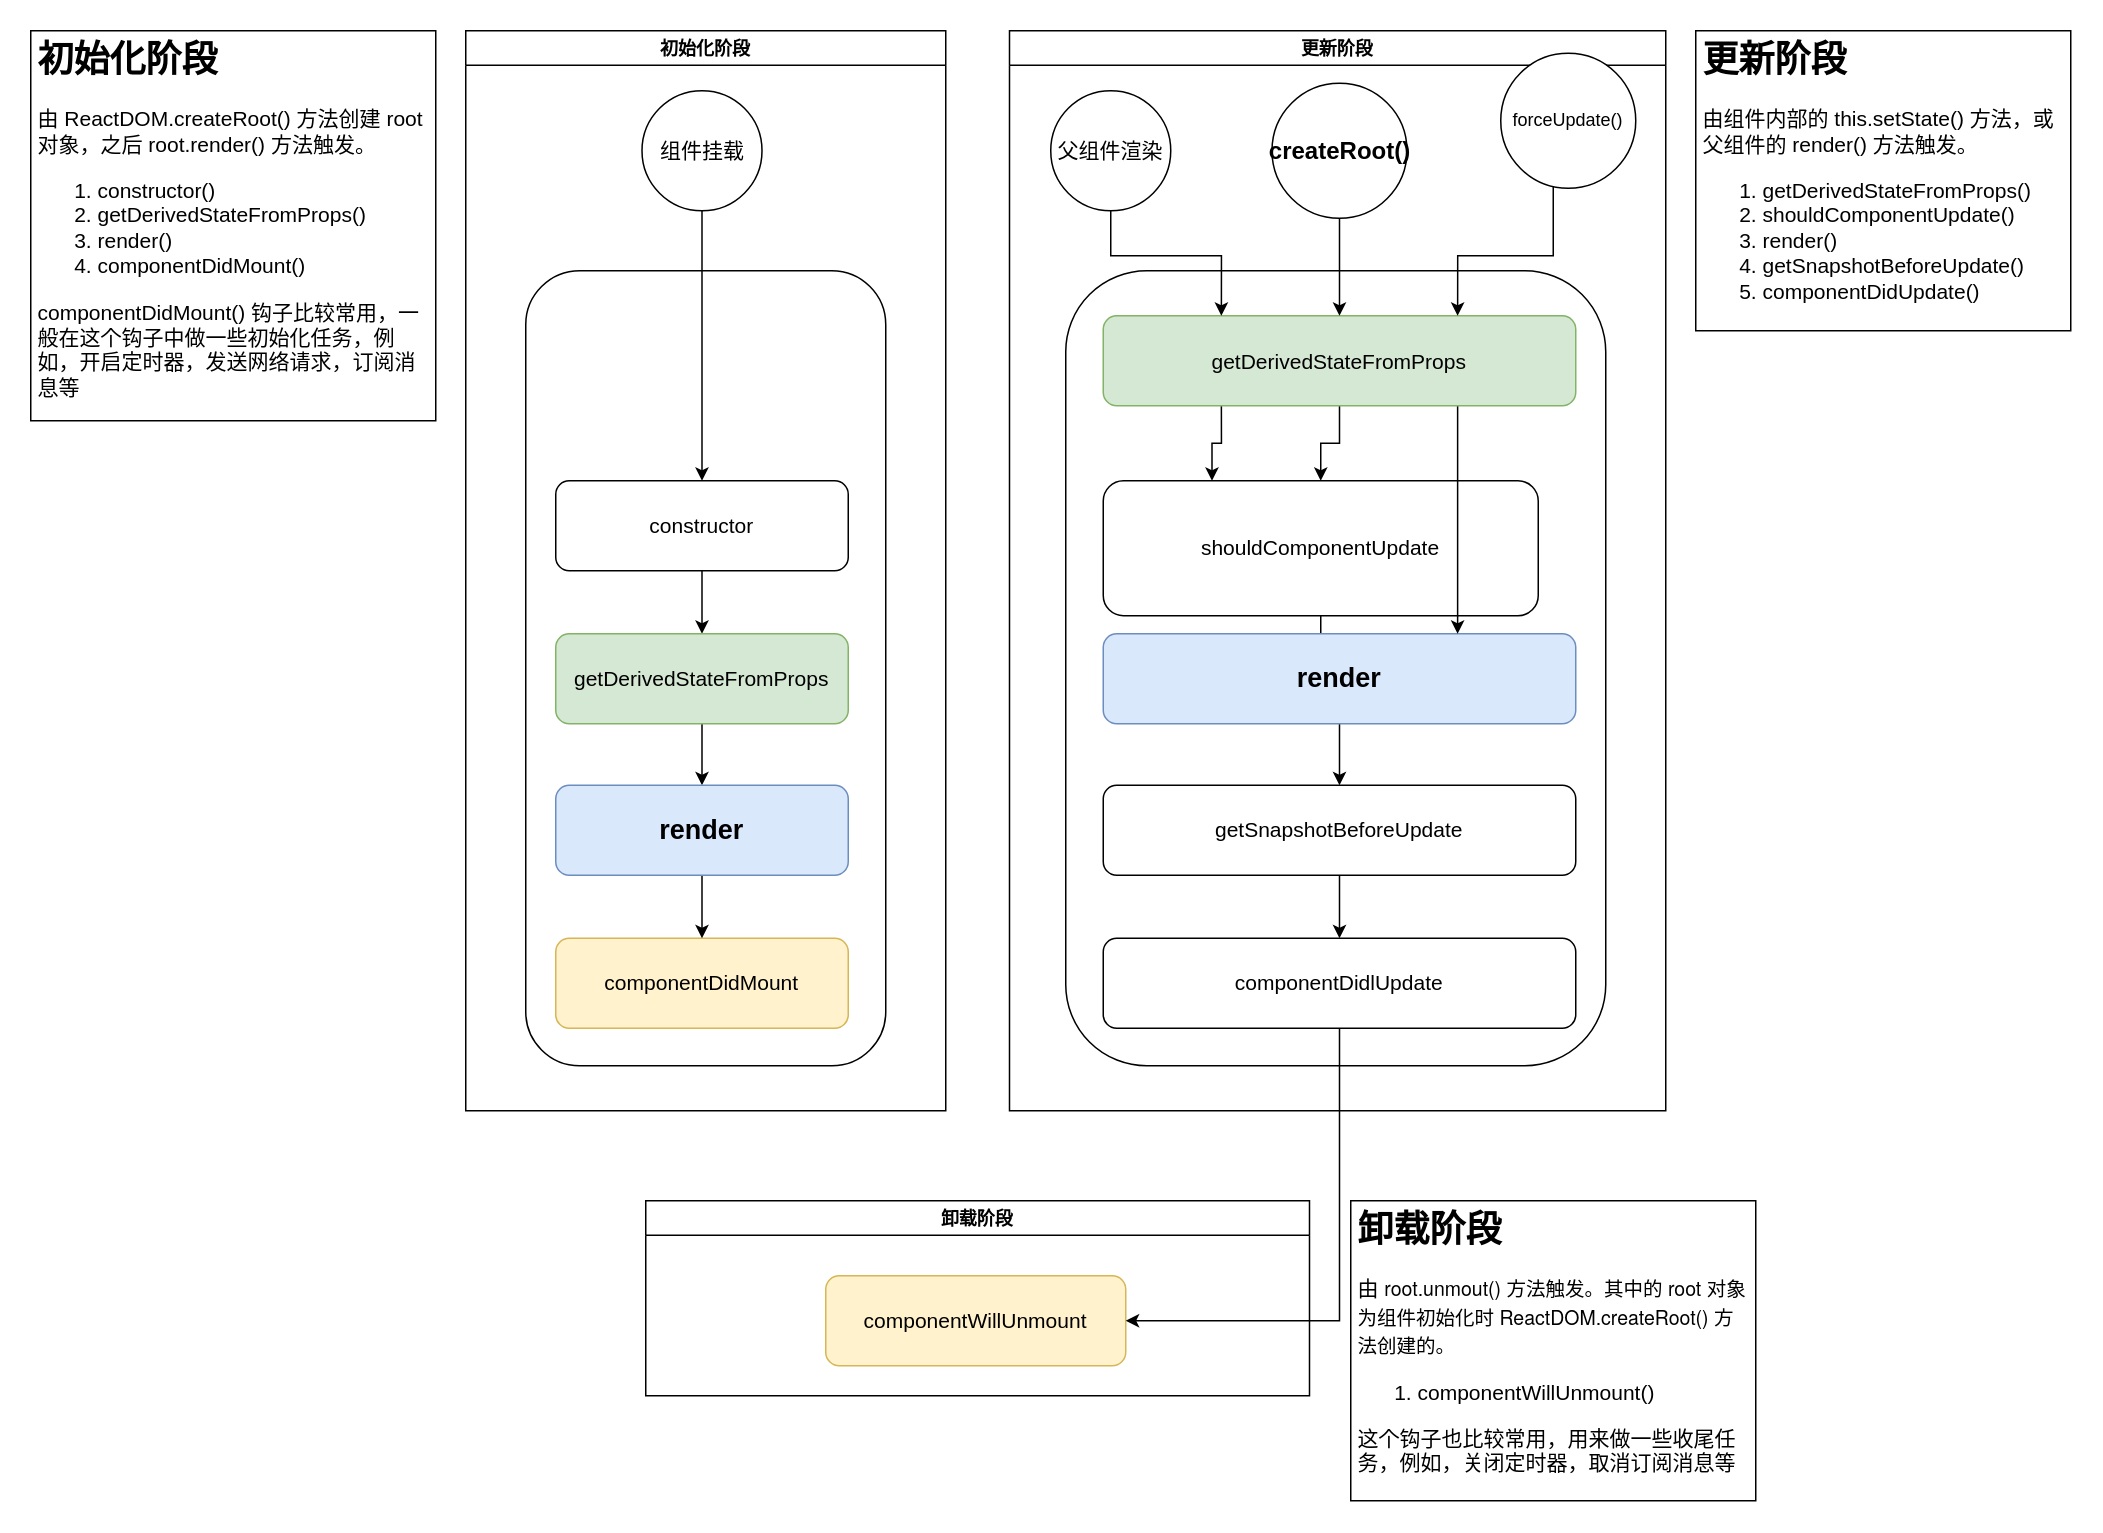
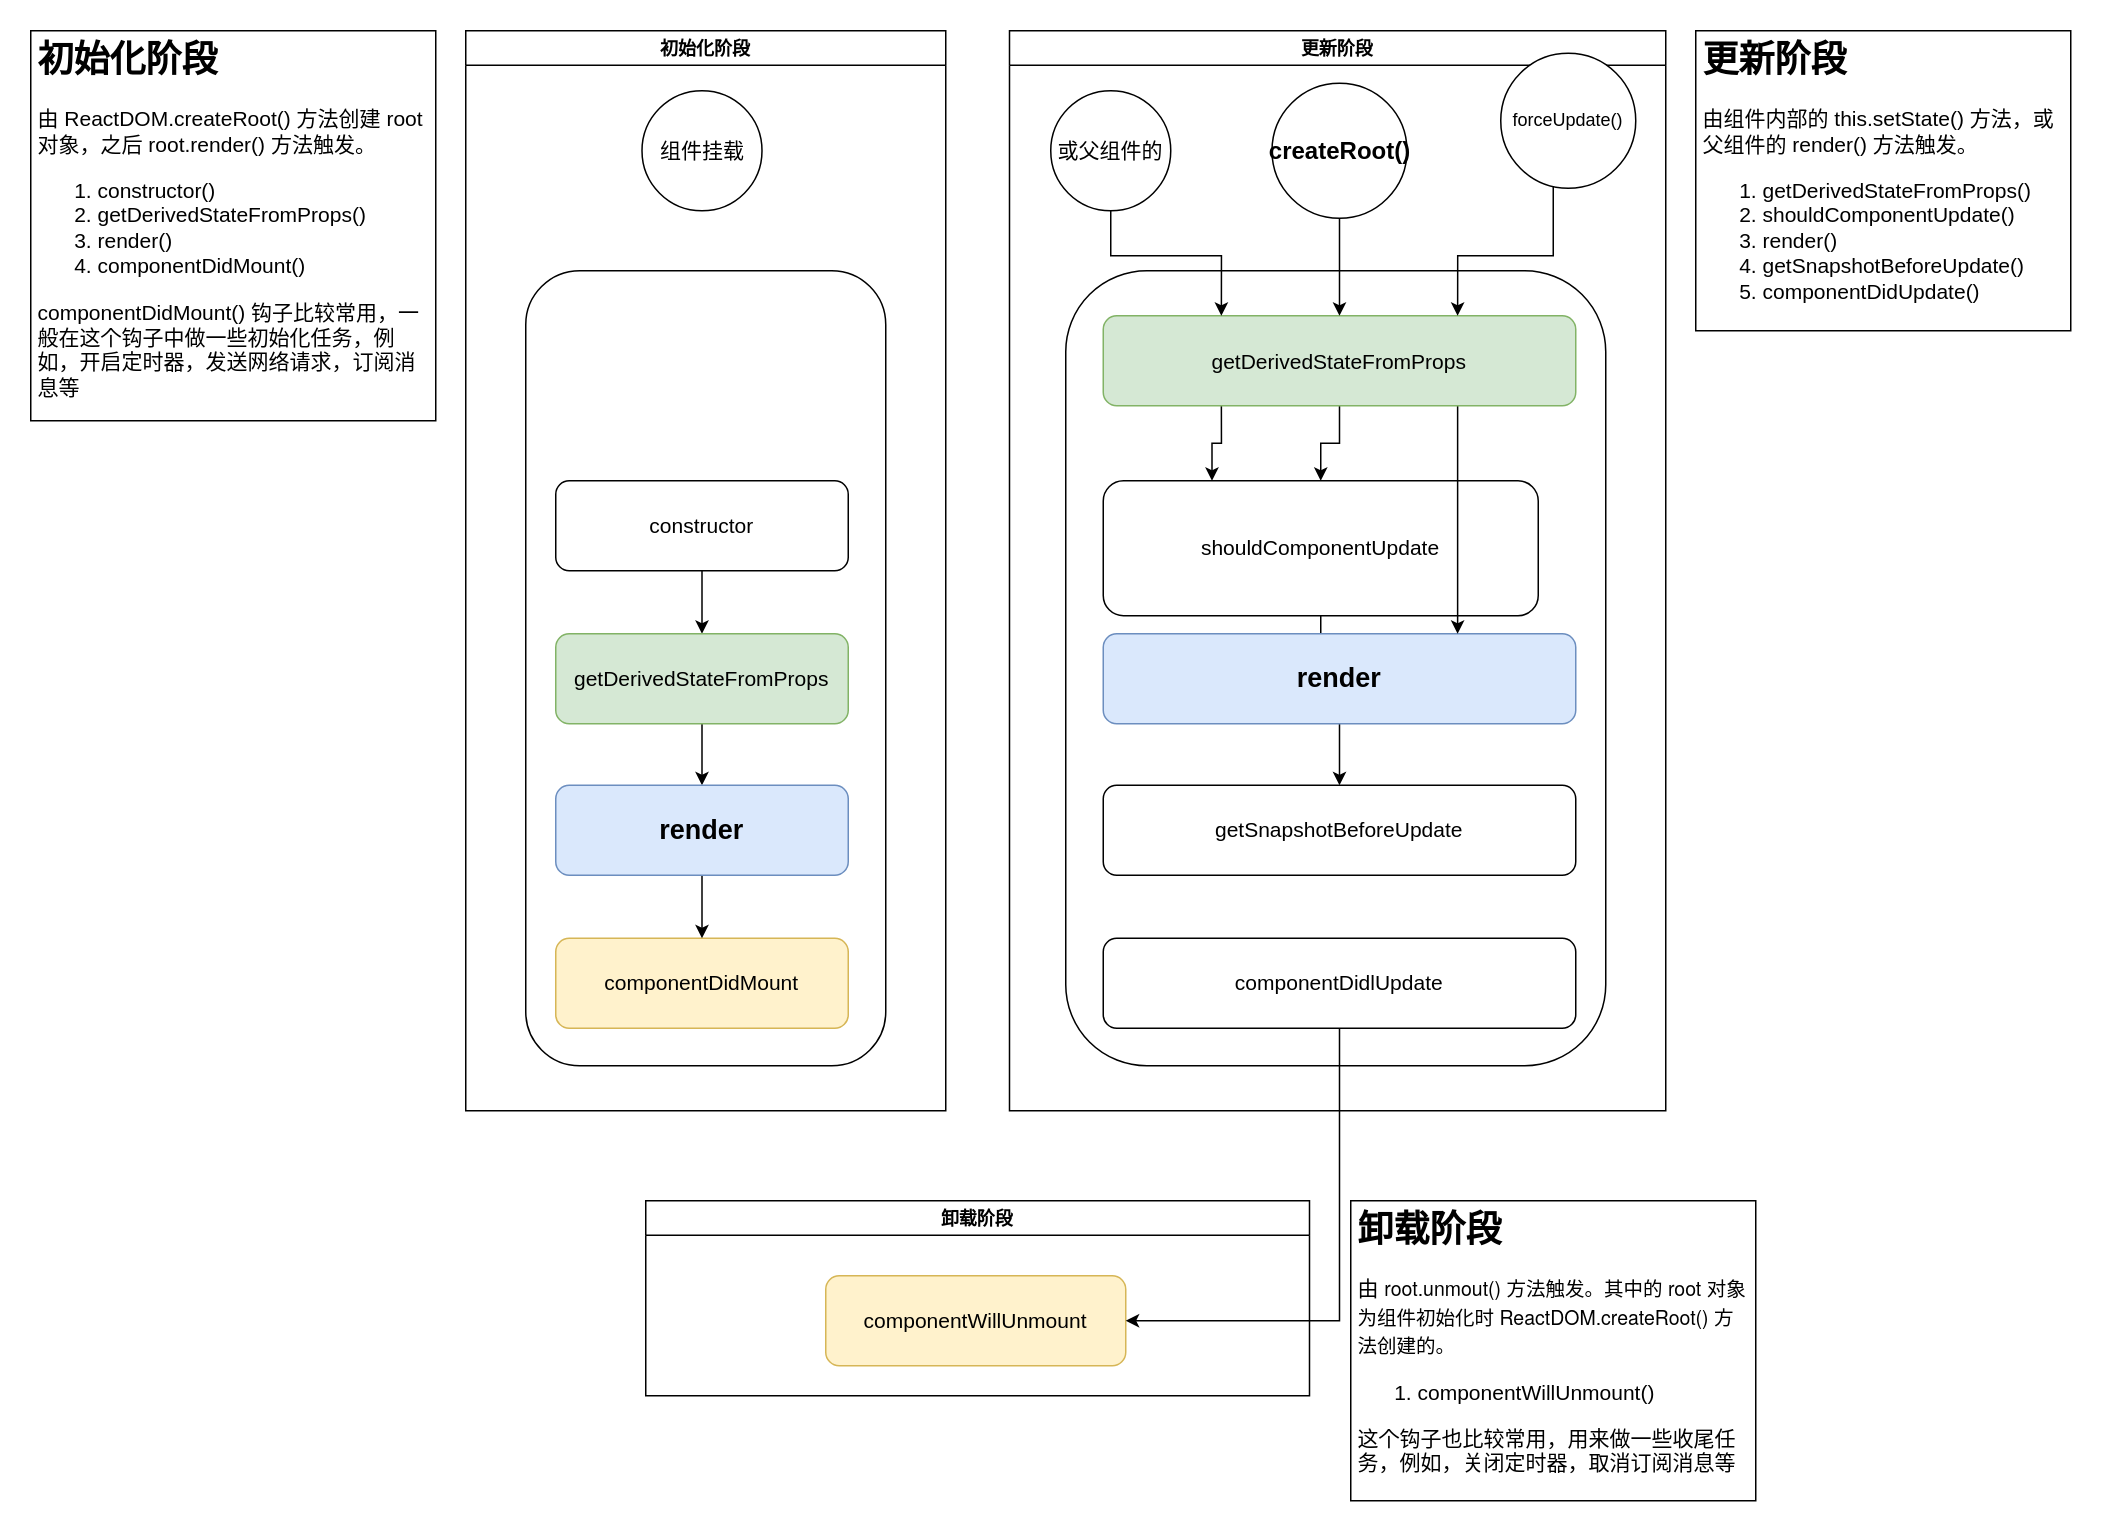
node "父组件渲染": label "父组件渲染" -> "或父组件的"
edge "组件挂载" -> "constructor": removed
edge "getSnapshotBeforeUpdate" -> "componentDidlUpdate": removed
